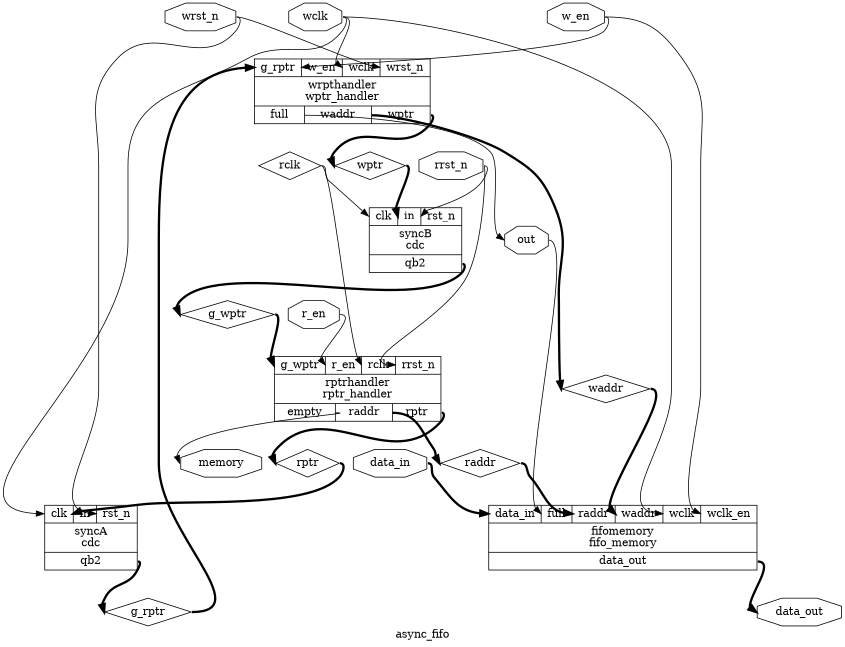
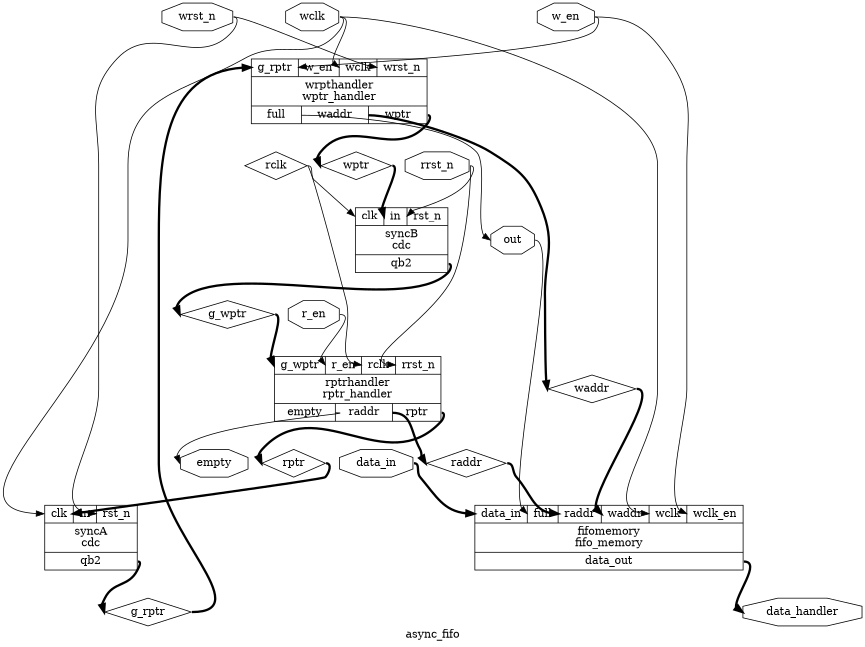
node "memory": label "memory" -> "empty"
node "data_out": label "data_out" -> "data_handler"
